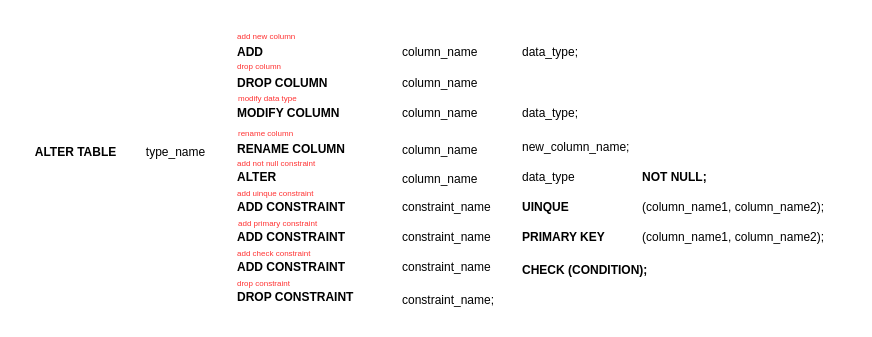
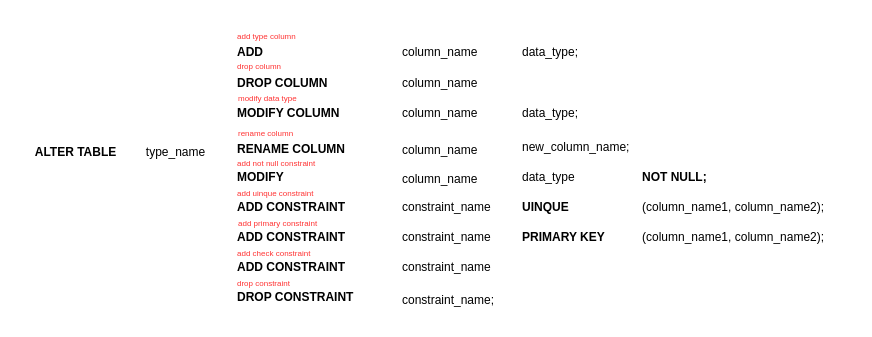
node "add new column": label "add new column" -> "add type column"
node "ALTER": label "ALTER" -> "MODIFY"
node "CHECK (CONDITION);": removed
